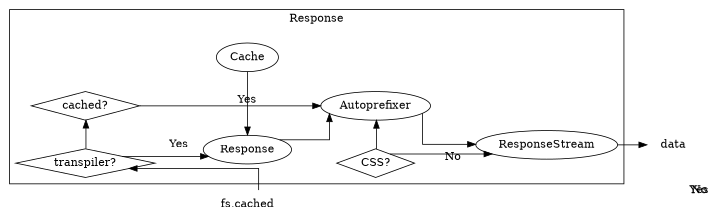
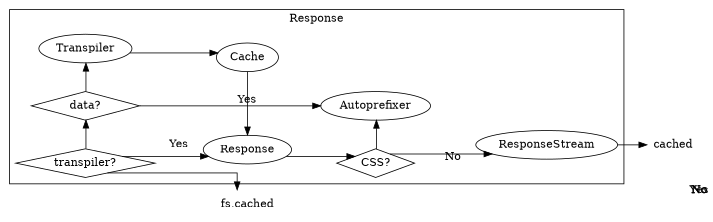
node "Transpiler": added
node "cached?": label "cached?" -> "data?"
edge "Response" -> "Autoprefixer": now "Response" -> "CSS?"
edge "Autoprefixer" -> "ResponseStream": removed
node "data": label "data" -> "cached"
edge "fs.cached" -> "transpiler?": reversed
